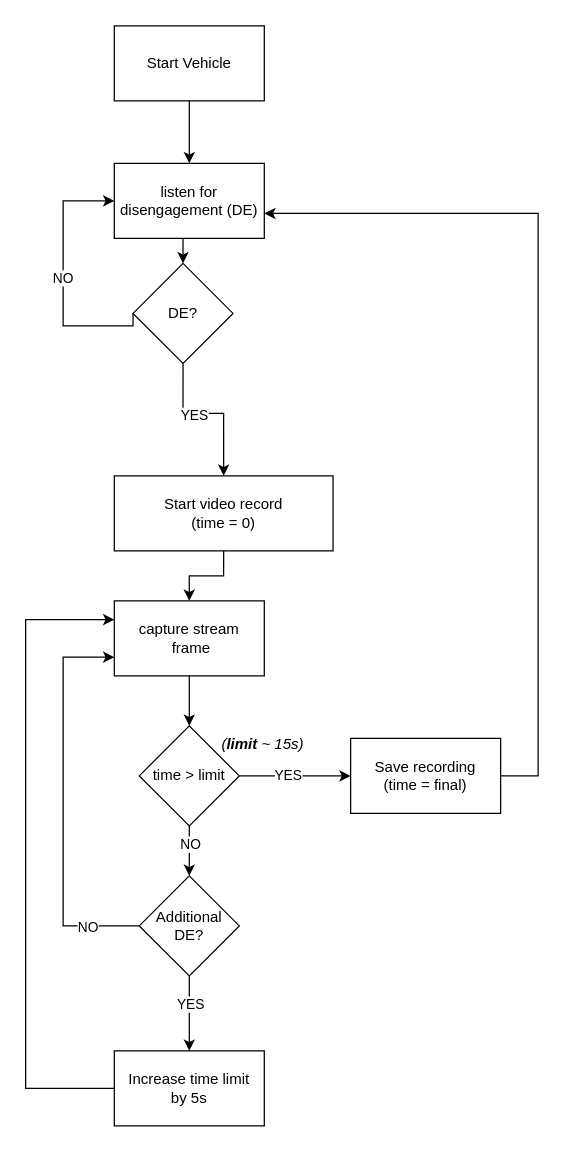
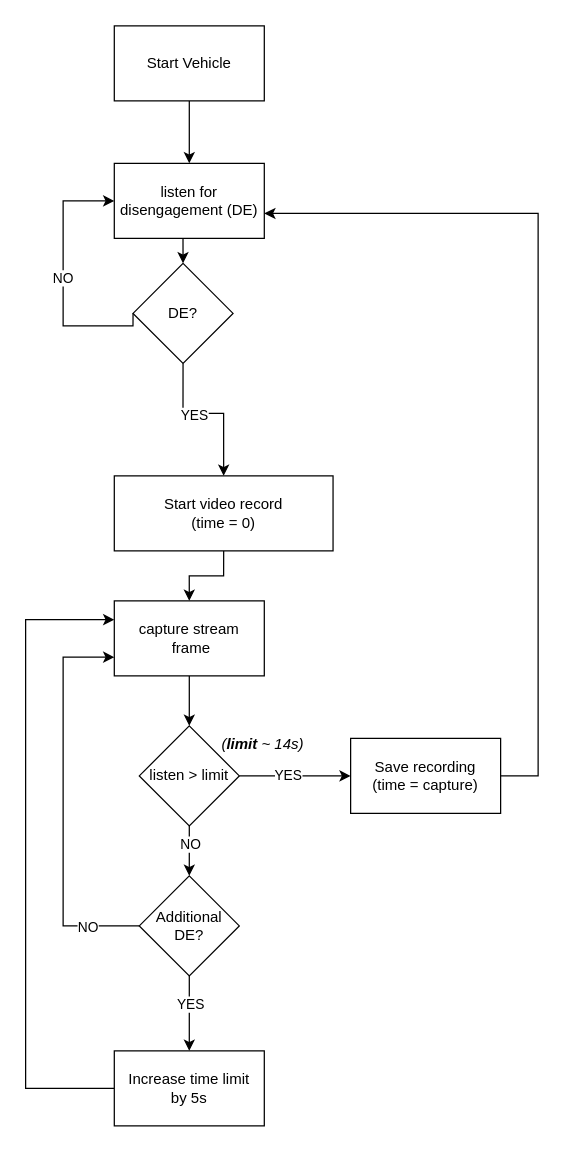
node "(limit ~ 15s)": label "(limit ~ 15s)" -> "(limit ~ 14s)"
node "time > limit": label "time > limit" -> "listen > limit"
node "Save recording (time = final)": label "Save recording (time = final)" -> "Save recording (time = capture)"
